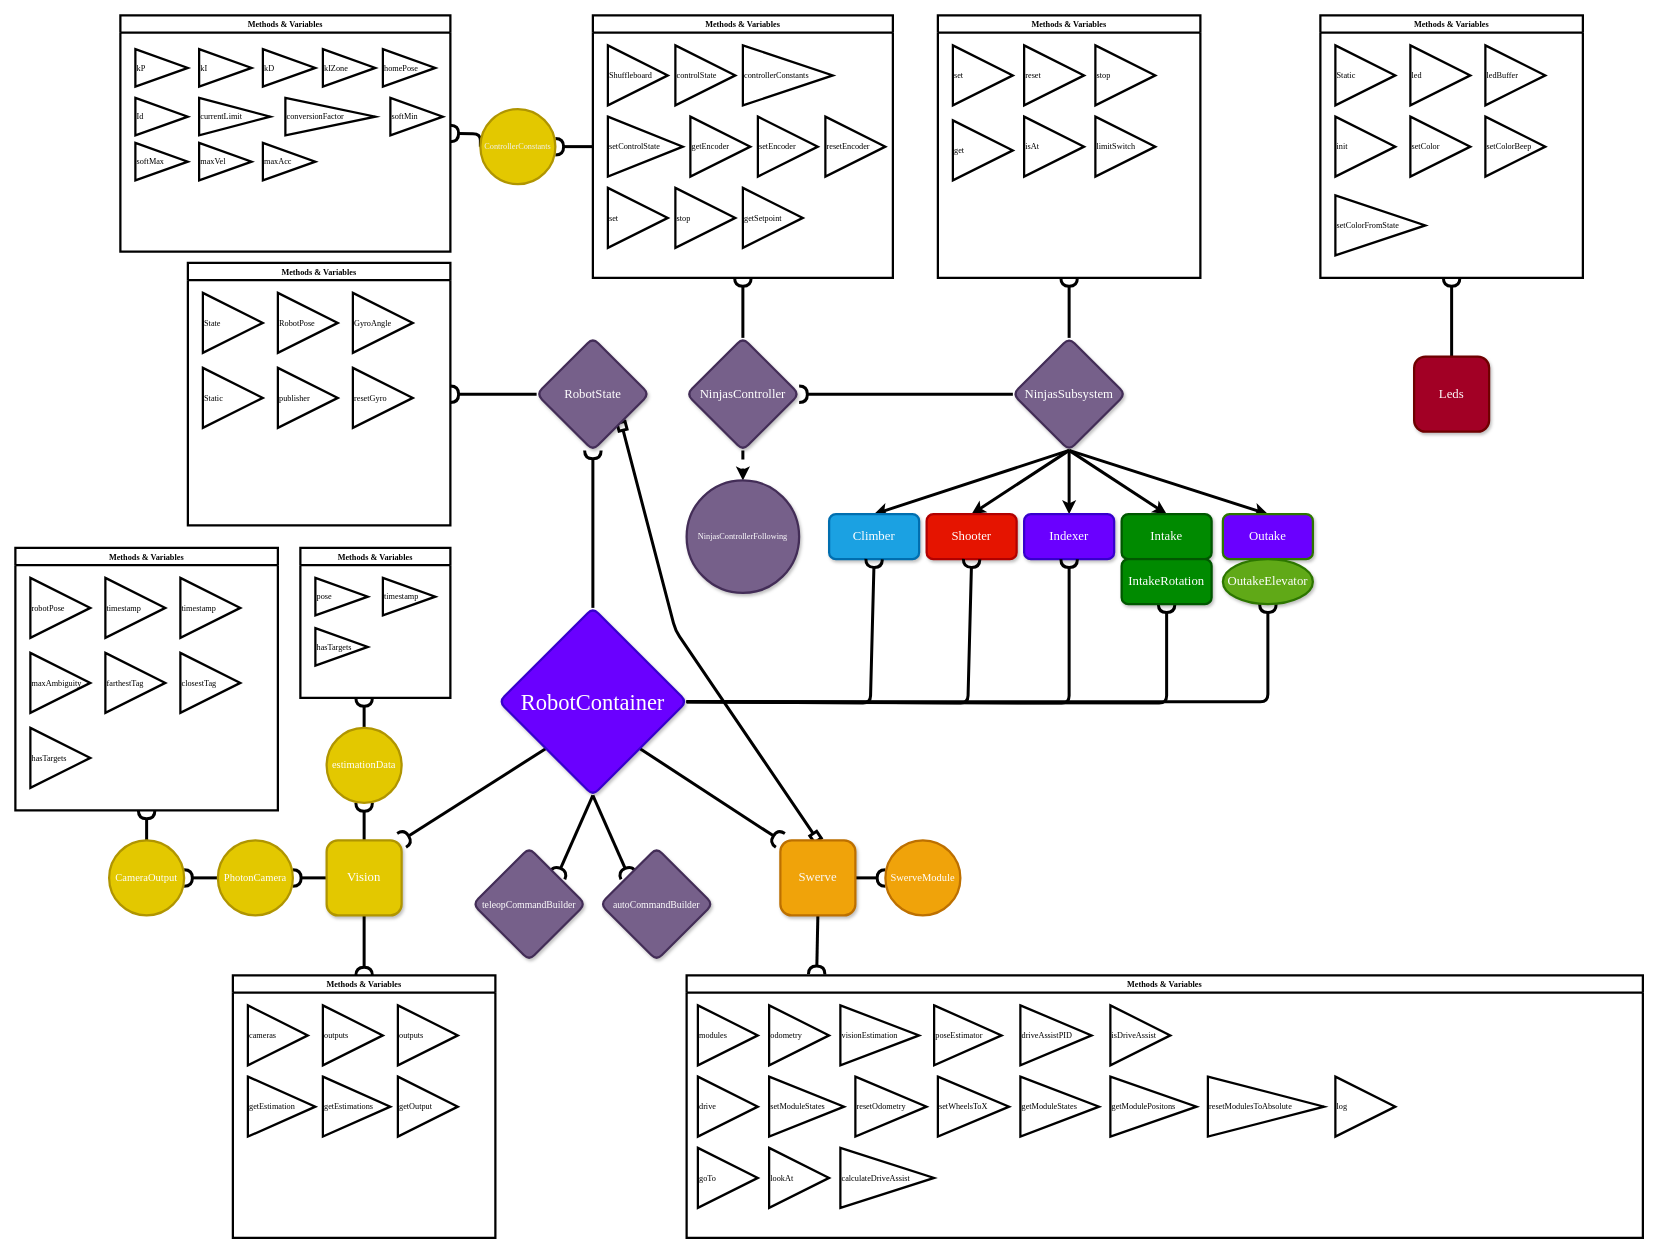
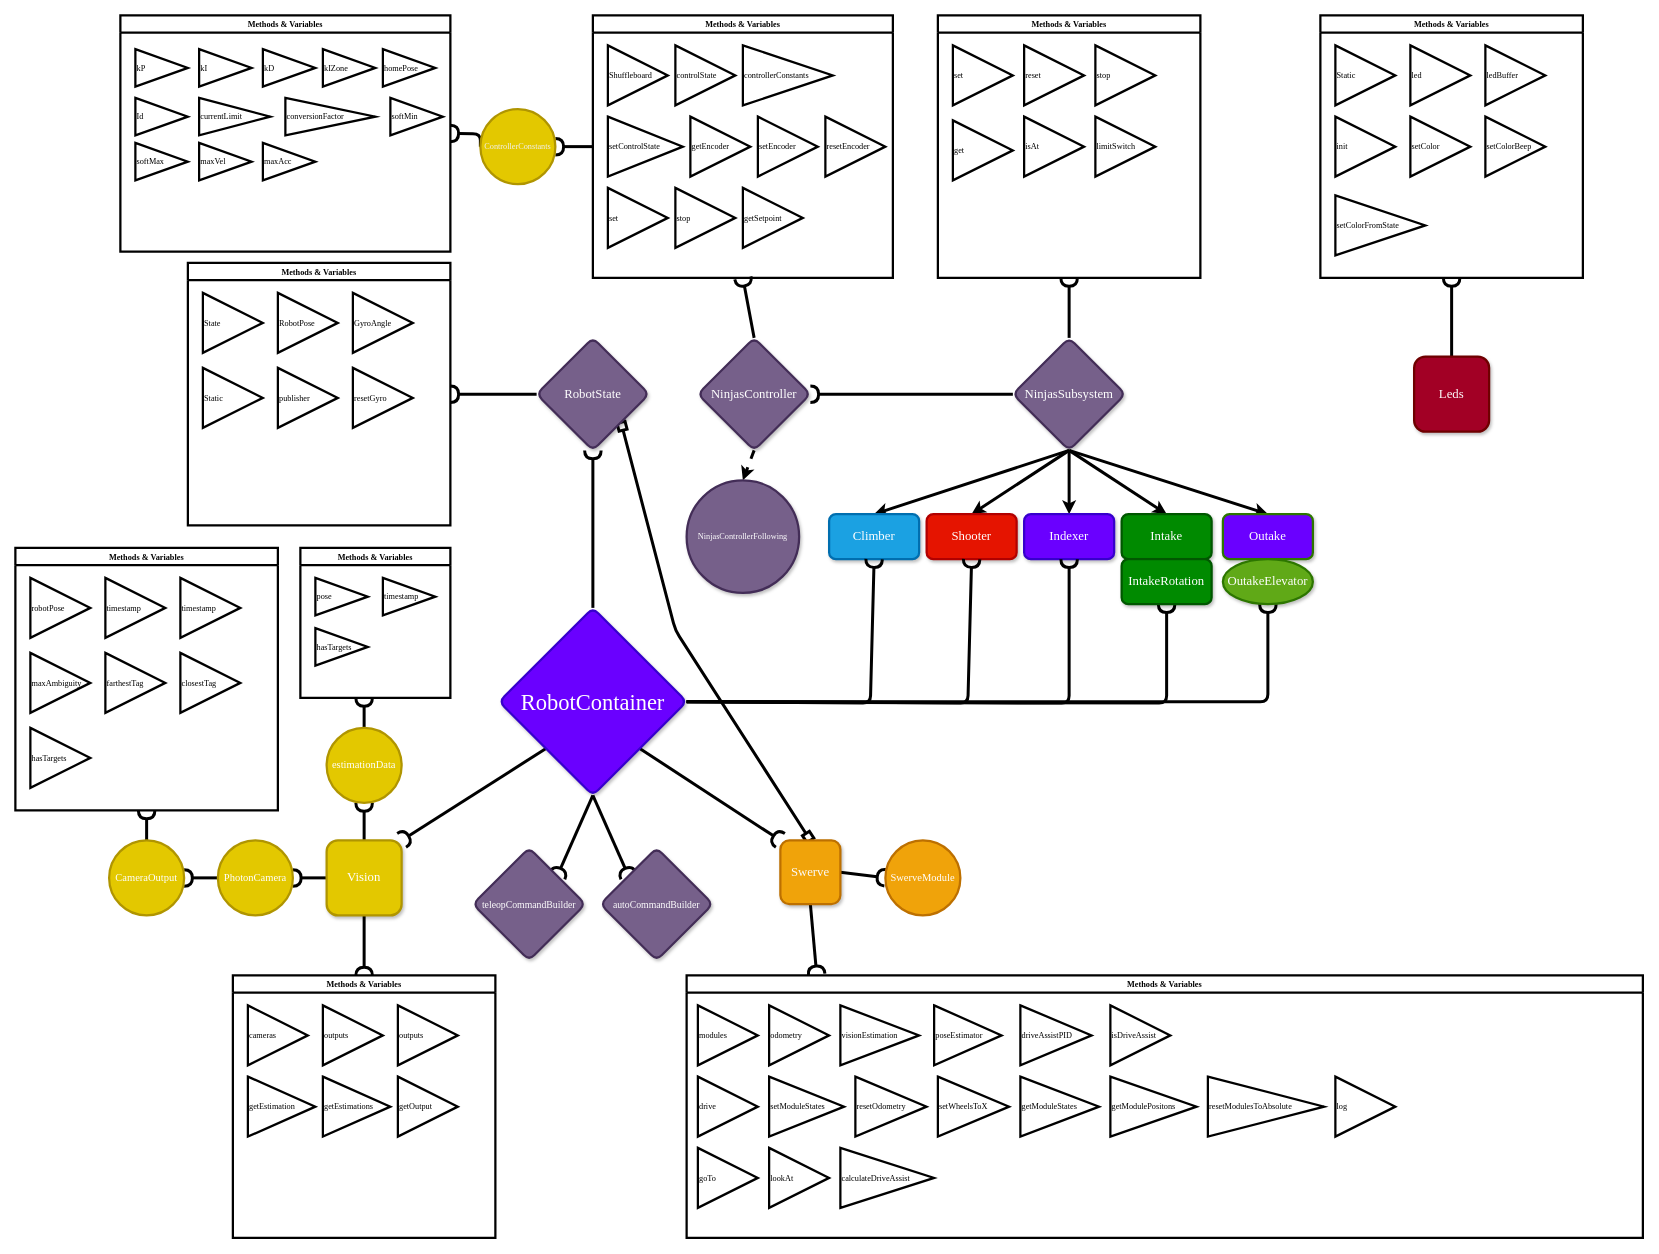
node "NinjasController": moved (743, 394) -> (754, 394)
node "Swerve": size 75x75 -> 60x64
